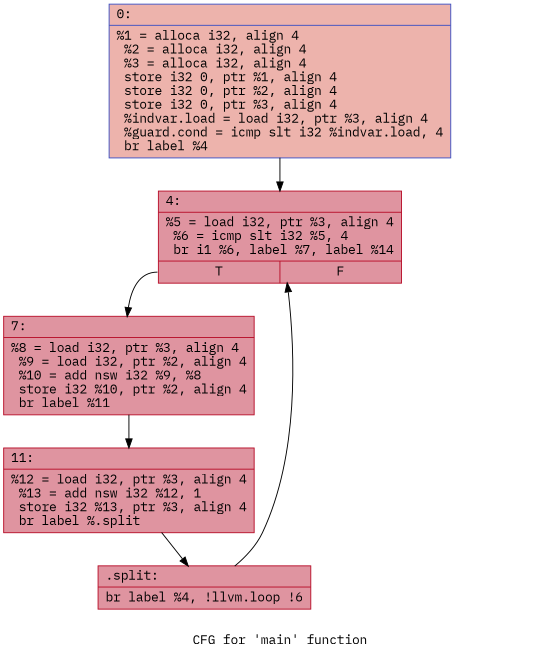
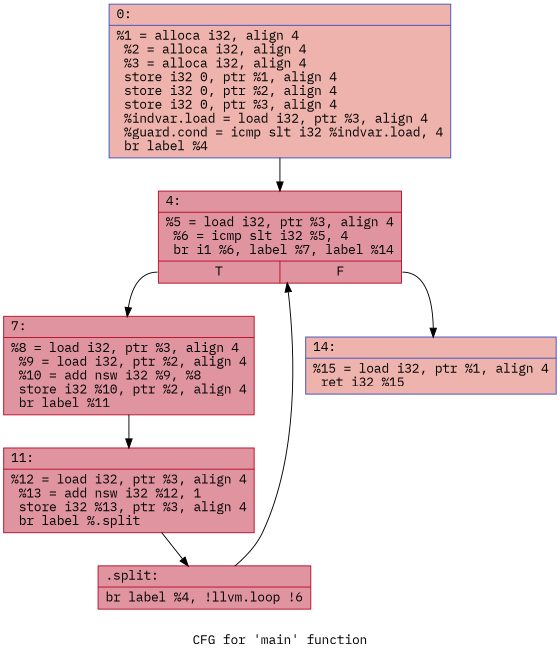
node "14:": added
